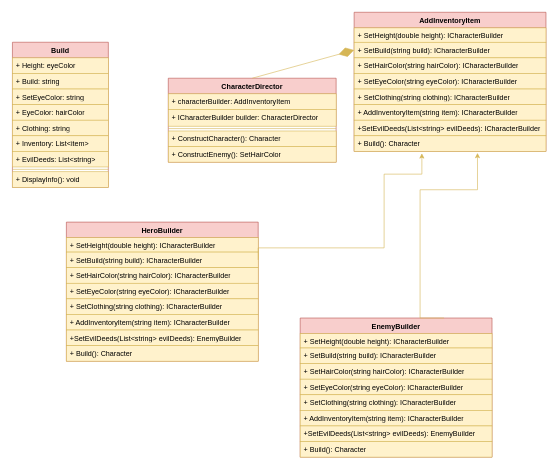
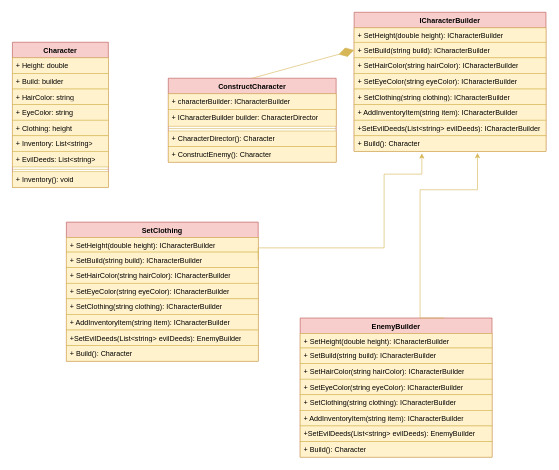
node "AddInventoryItem": label "AddInventoryItem" -> "ICharacterBuilder"
node "Build": label "Build" -> "Character"
node "+ Height: eyeColor": label "+ Height: eyeColor" -> "+ Height: double"
node "+ Build: string": label "+ Build: string" -> "+ Build: builder"
node "CharacterDirector": label "CharacterDirector" -> "ConstructCharacter"
node "+ SetEyeColor: string": label "+ SetEyeColor: string" -> "+ HairColor: string"
node "+ characterBuilder: AddInventoryItem": label "+ characterBuilder: AddInventoryItem" -> "+ characterBuilder: ICharacterBuilder"
node "+ EyeColor: hairColor": label "+ EyeColor: hairColor" -> "+ EyeColor: string"
node "+ Clothing: string": label "+ Clothing: string" -> "+ Clothing: height"
node "+ ConstructCharacter(): Character": label "+ ConstructCharacter(): Character" -> "+ CharacterDirector(): Character"
node "+ Inventory: List<item>": label "+ Inventory: List<item>" -> "+ Inventory: List<string>"
node "+ ConstructEnemy(): SetHairColor": label "+ ConstructEnemy(): SetHairColor" -> "+ ConstructEnemy(): Character"
node "+ DisplayInfo(): void": label "+ DisplayInfo(): void" -> "+ Inventory(): void"
node "HeroBuilder": label "HeroBuilder" -> "SetClothing"
